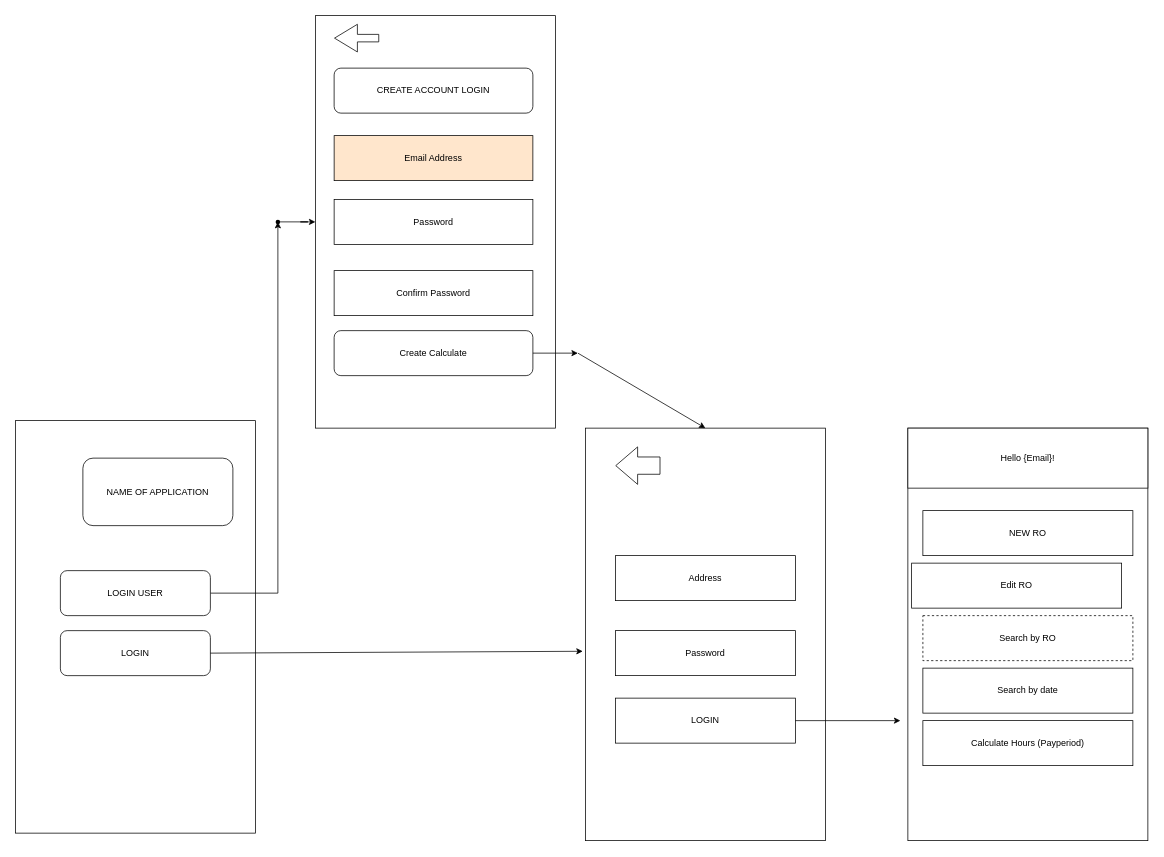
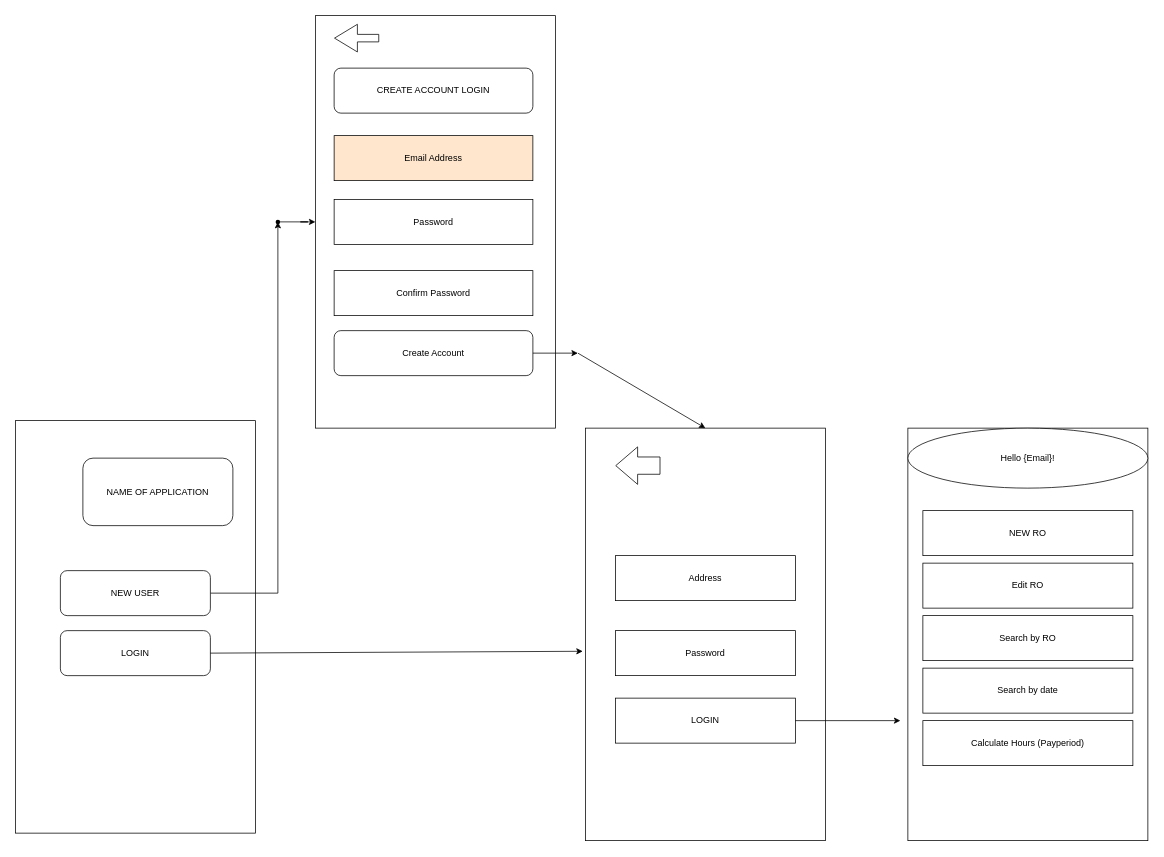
node "Create Calculate": label "Create Calculate" -> "Create Account"
node "Hello {Email}!": shape rectangle -> ellipse
node "Edit RO": moved (1017, 585) -> (1028, 585)
node "LOGIN USER": label "LOGIN USER" -> "NEW USER"
node "Search by RO": style dashed -> solid
